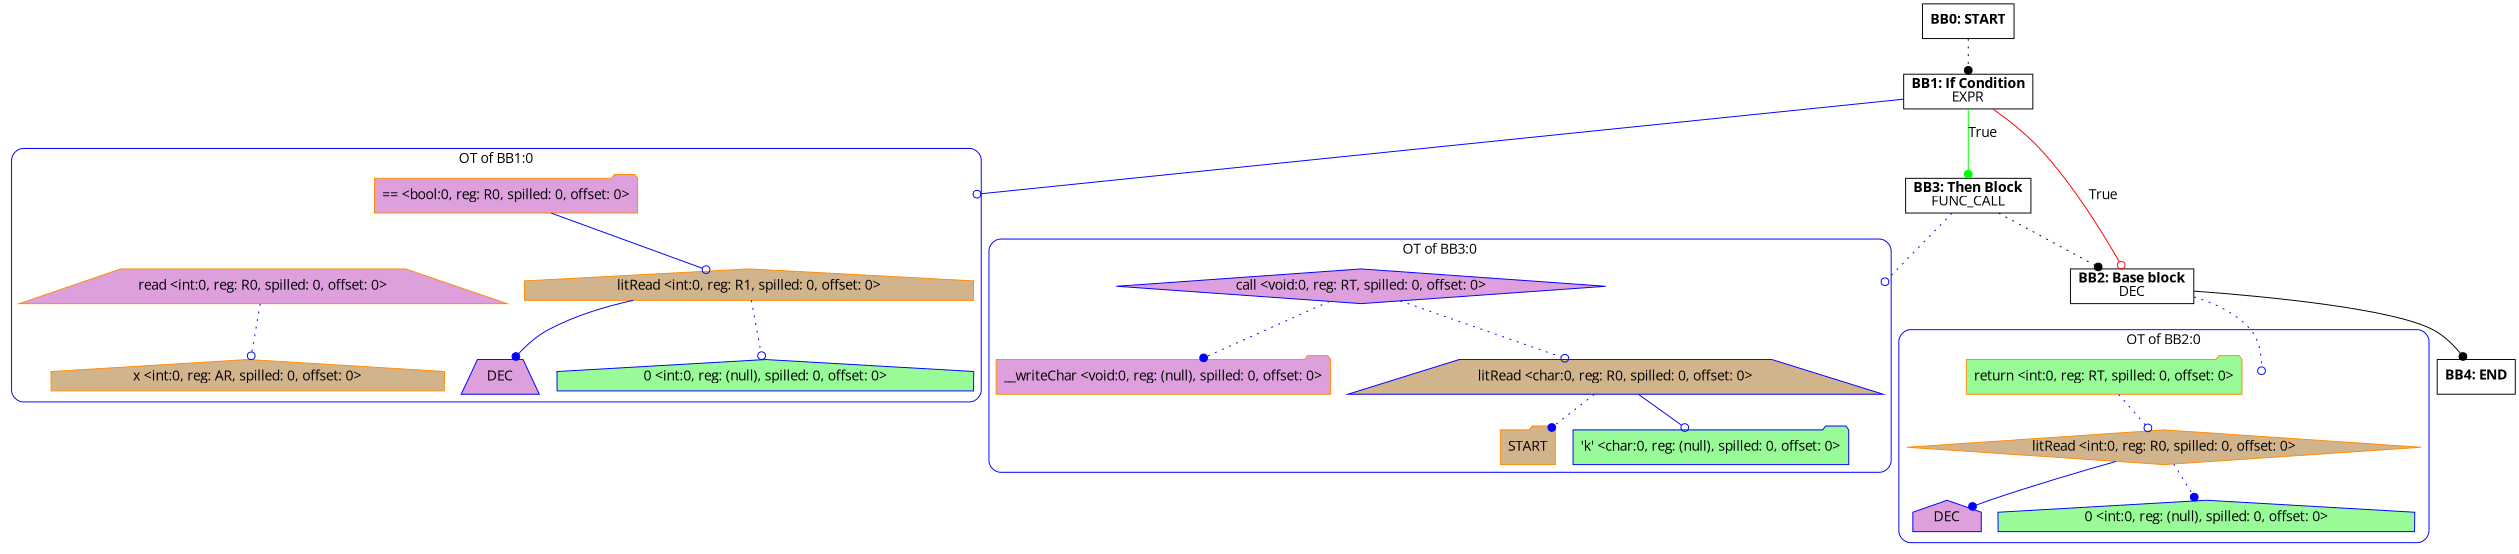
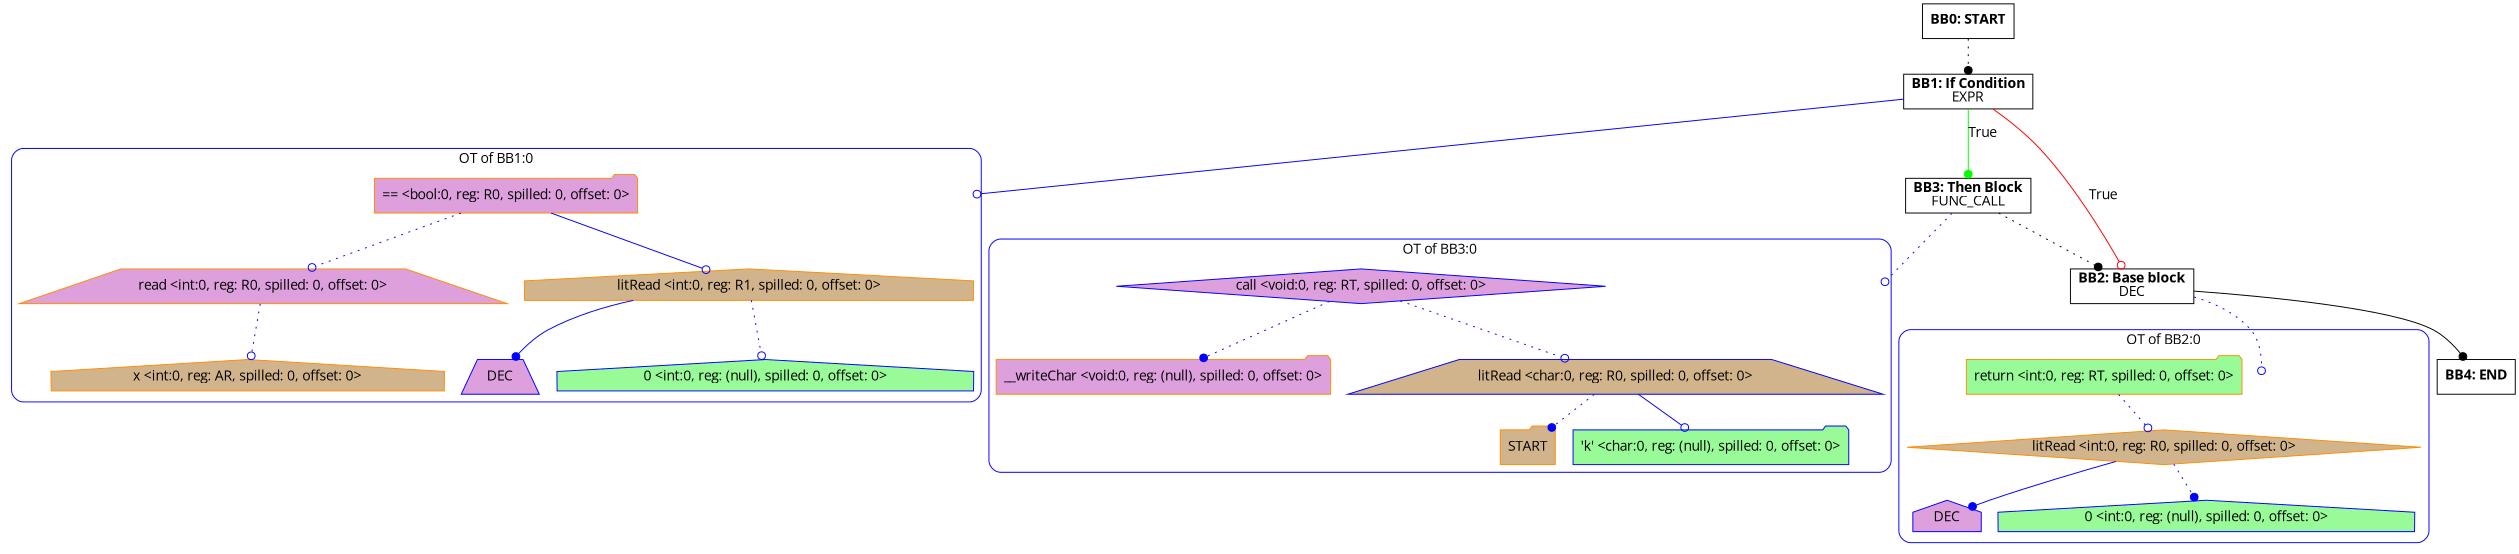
edge "== <bool:0, reg: R0, spilled: 0, offset: 0>" -> "read <int:0, reg: R0, spilled: 0, offset: 0>": added
